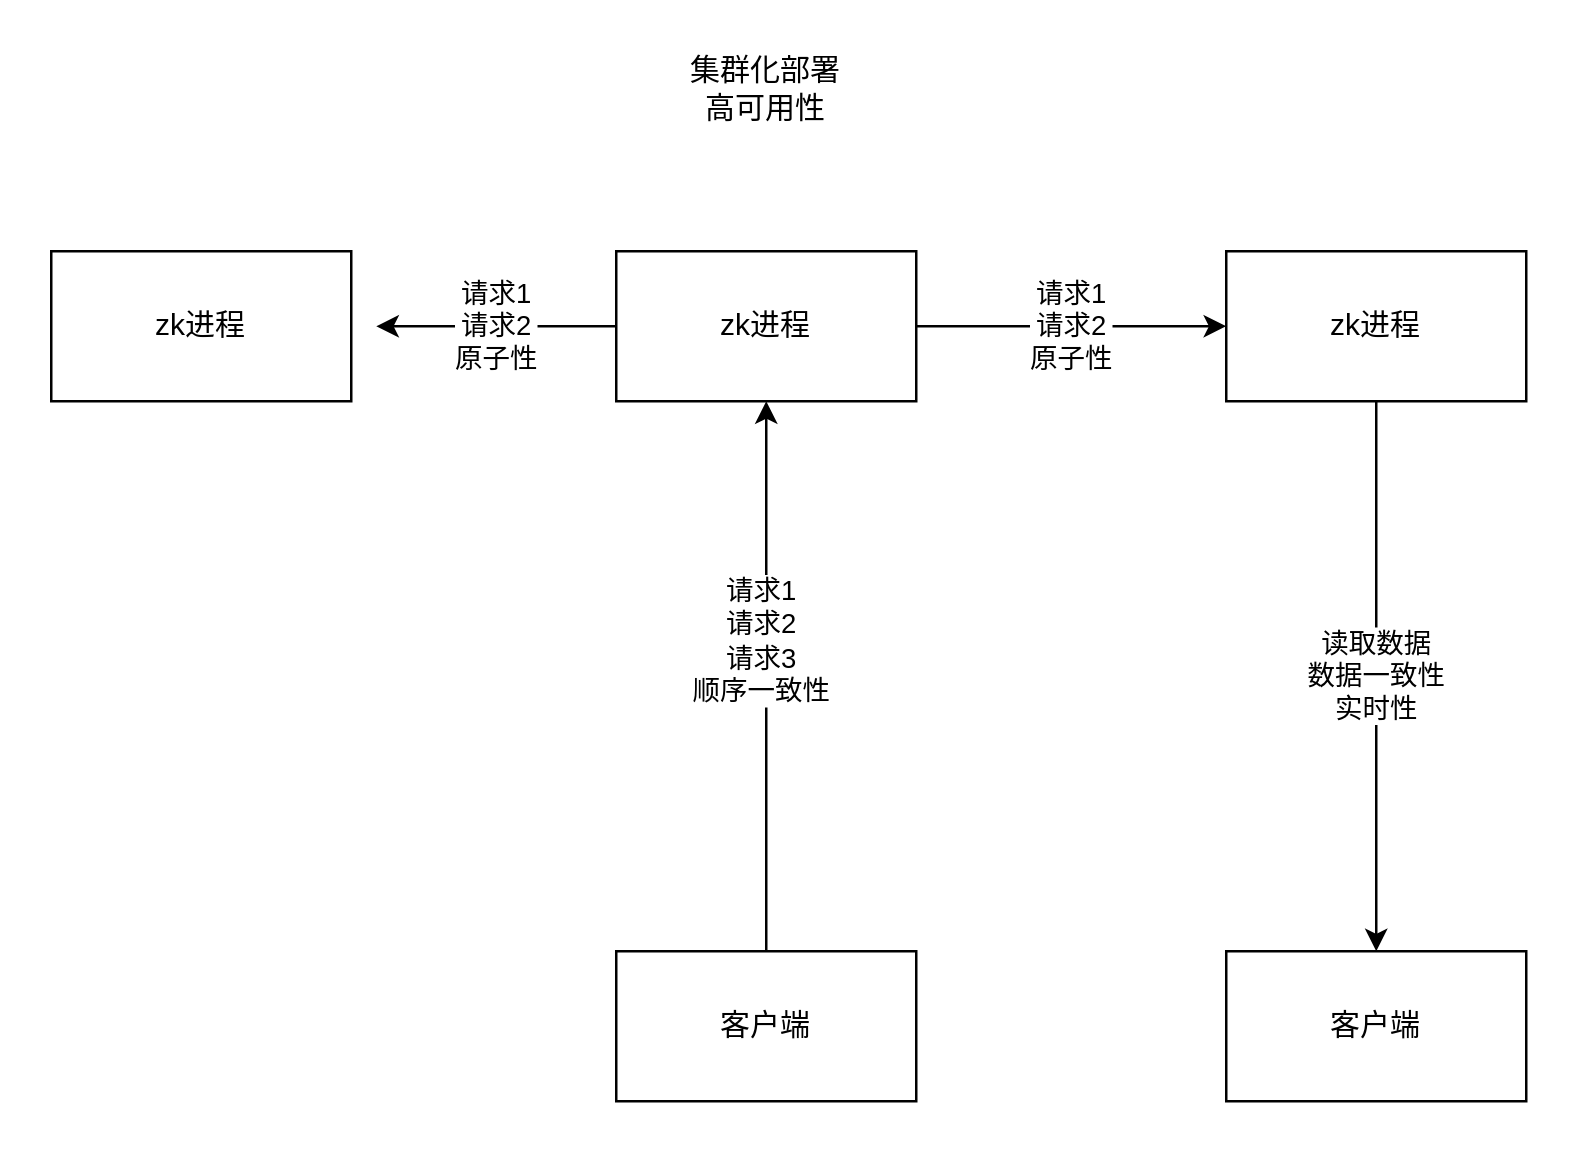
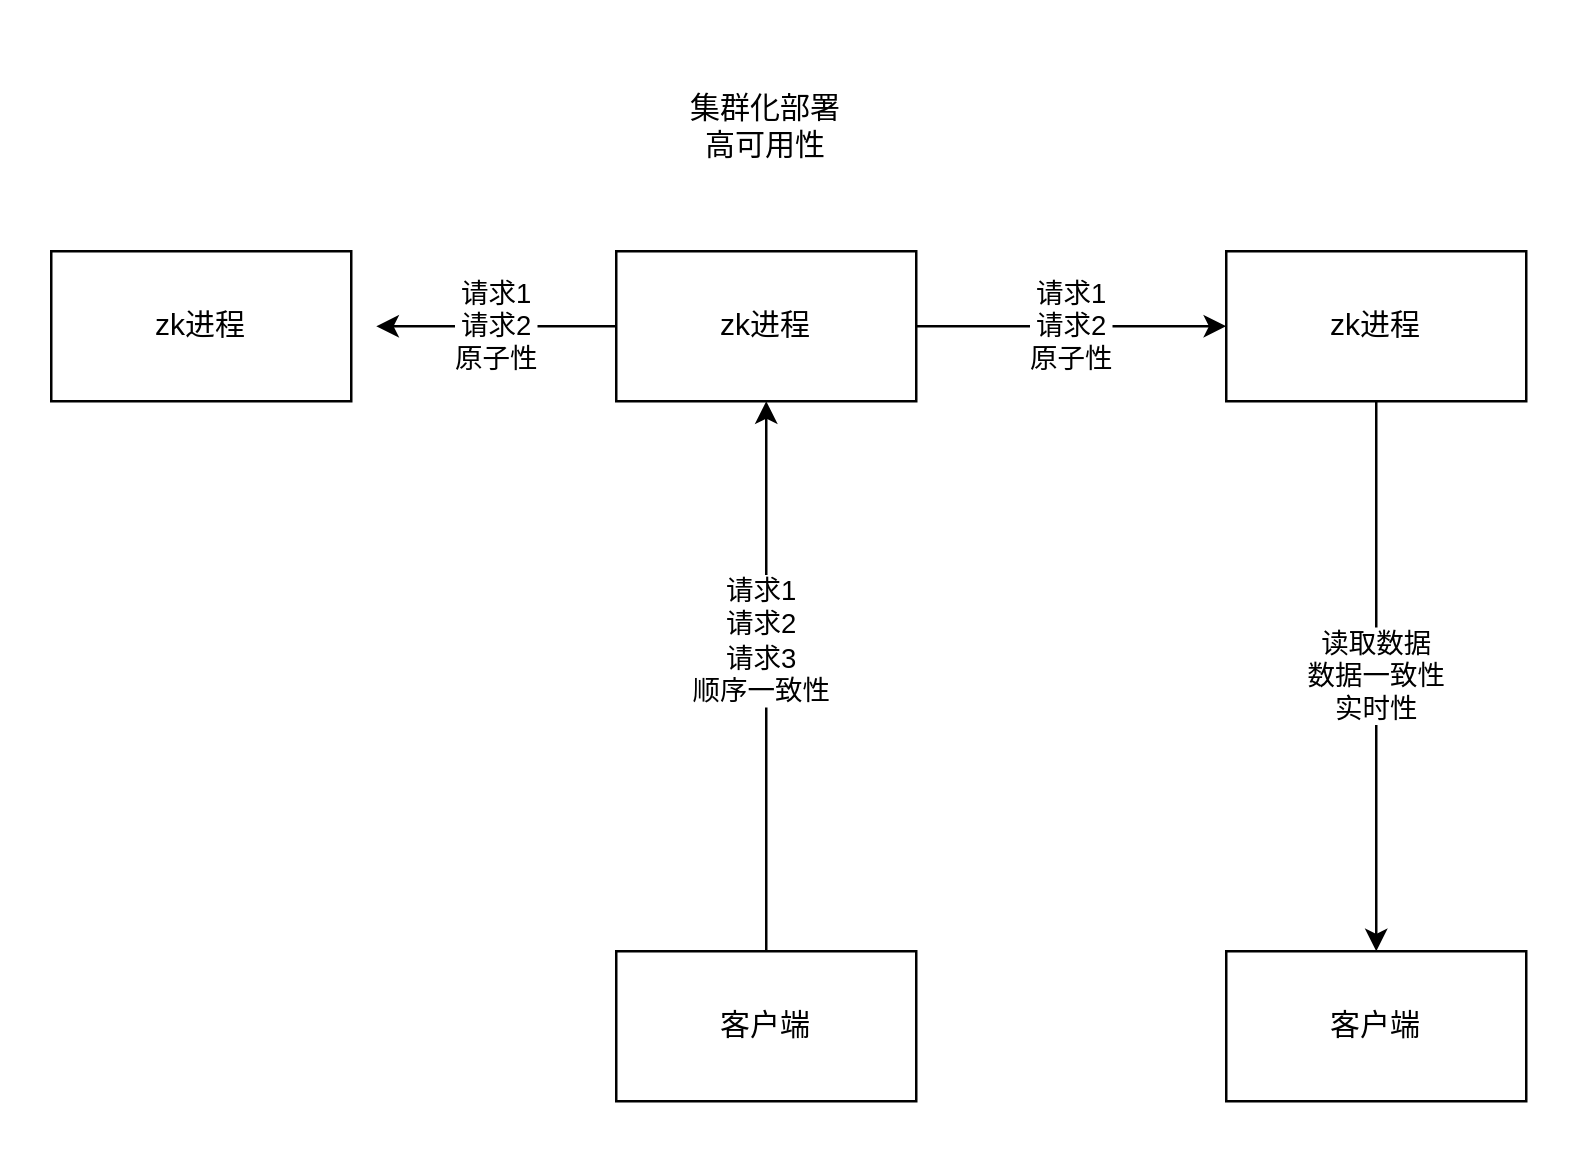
node "集群化部署 高可用性": moved (766, 89) -> (766, 126)
